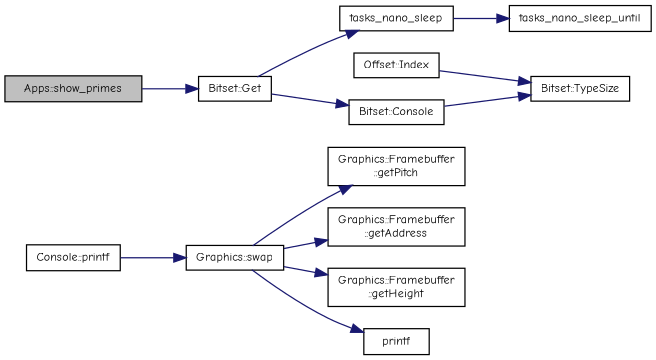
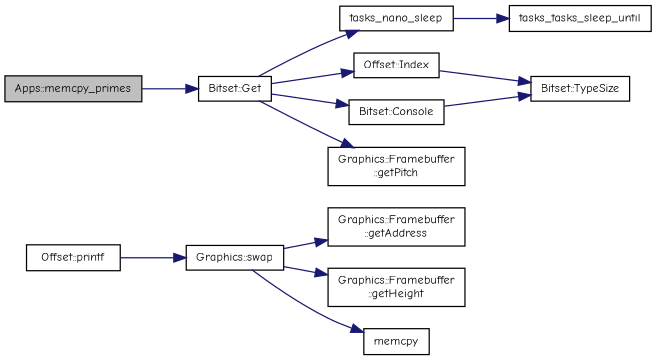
node "tasks_nano_sleep_until": label "tasks_nano_sleep_until" -> "tasks_tasks_sleep_until"
edge "Bitset::Get" -> "Offset::Index": added
node "Apps::show_primes": label "Apps::show_primes" -> "Apps::memcpy_primes"
edge "Graphics::swap" -> "Graphics::Framebuffer ::getPitch": now "Bitset::Get" -> "Graphics::Framebuffer ::getPitch"
node "Console::printf": label "Console::printf" -> "Offset::printf"
node "printf": label "printf" -> "memcpy"
